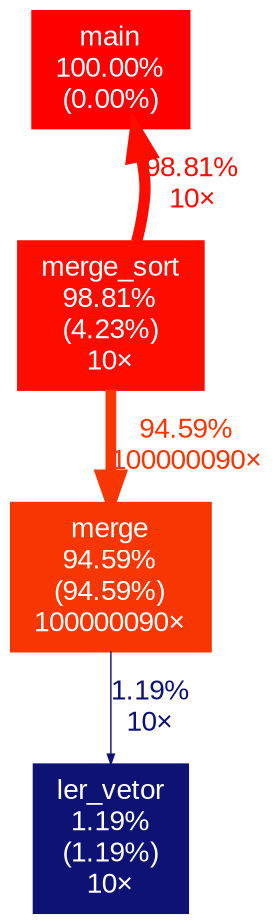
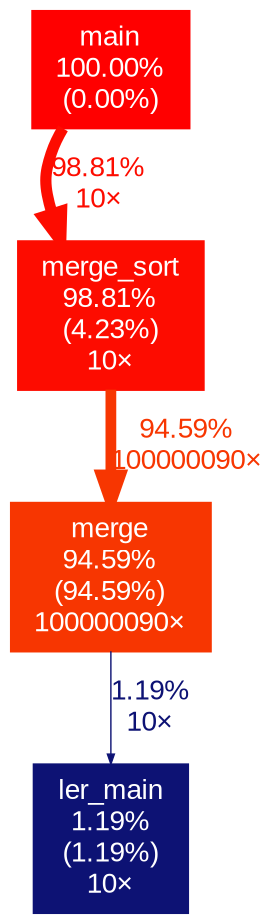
edge "merge_sort 98.81% (4.23%) 10×" -> "main 100.00% (0.00%)": reversed
node "ler_vetor 1.19% (1.19%) 10×": label "ler_vetor 1.19% (1.19%) 10×" -> "ler_main 1.19% (1.19%) 10×"
